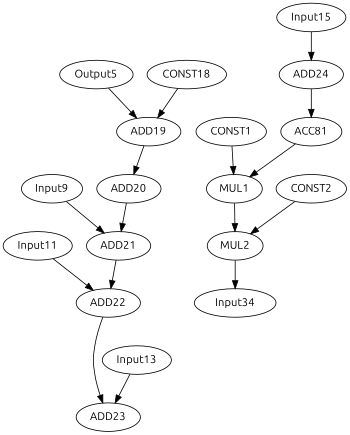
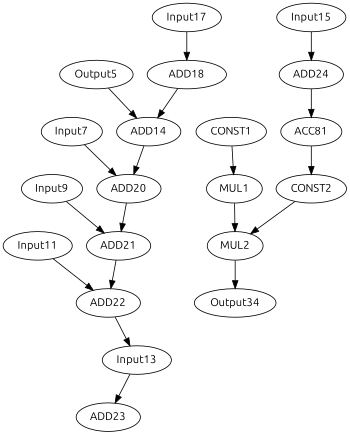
node "Input17": added
node "CONST18": label "CONST18" -> "ADD18"
node "Input7": added
node "ADD19": label "ADD19" -> "ADD14"
edge "ACC81" -> "MUL1": now "ACC81" -> "CONST2"
node "Input34": label "Input34" -> "Output34"
edge "ADD22" -> "ADD23": now "ADD22" -> "Input13"
